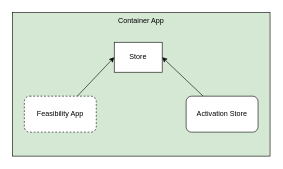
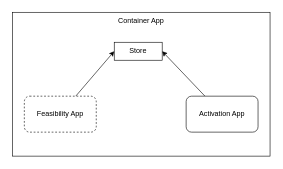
node "Store": size 48x30 -> 48x18
node "Container App": fillcolor #d5e8d4 -> #ffffff
node "Activation Store": label "Activation Store" -> "Activation App"
